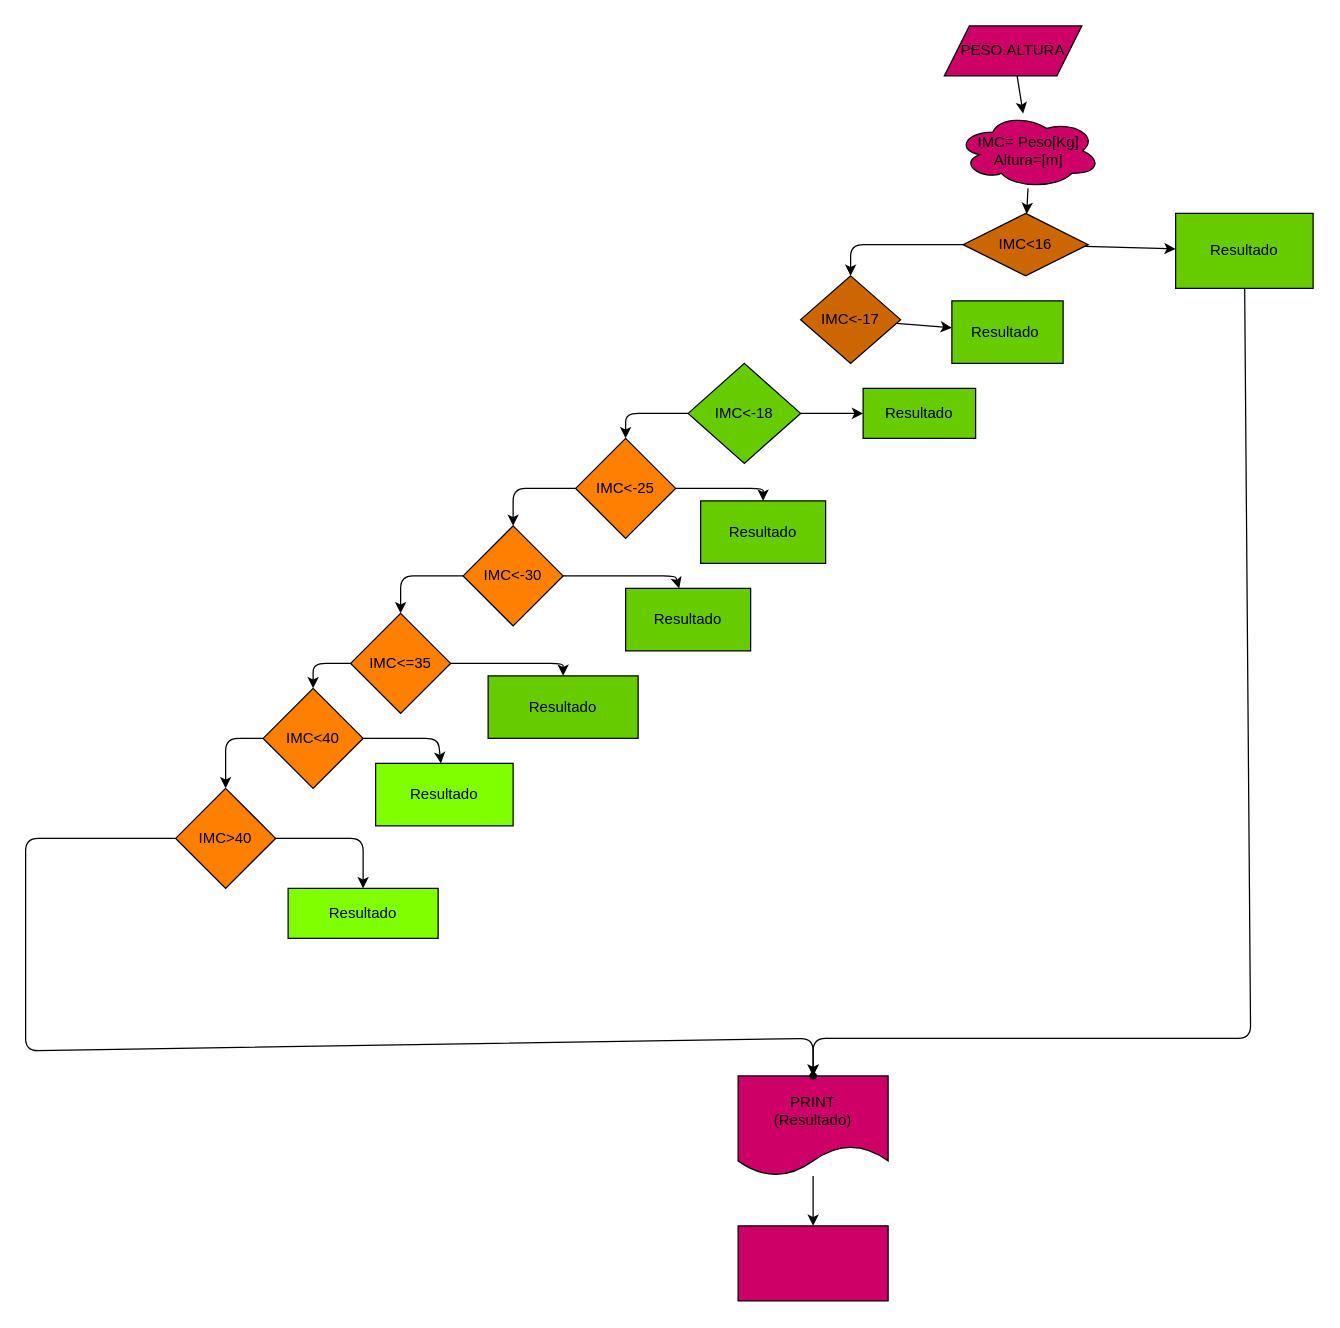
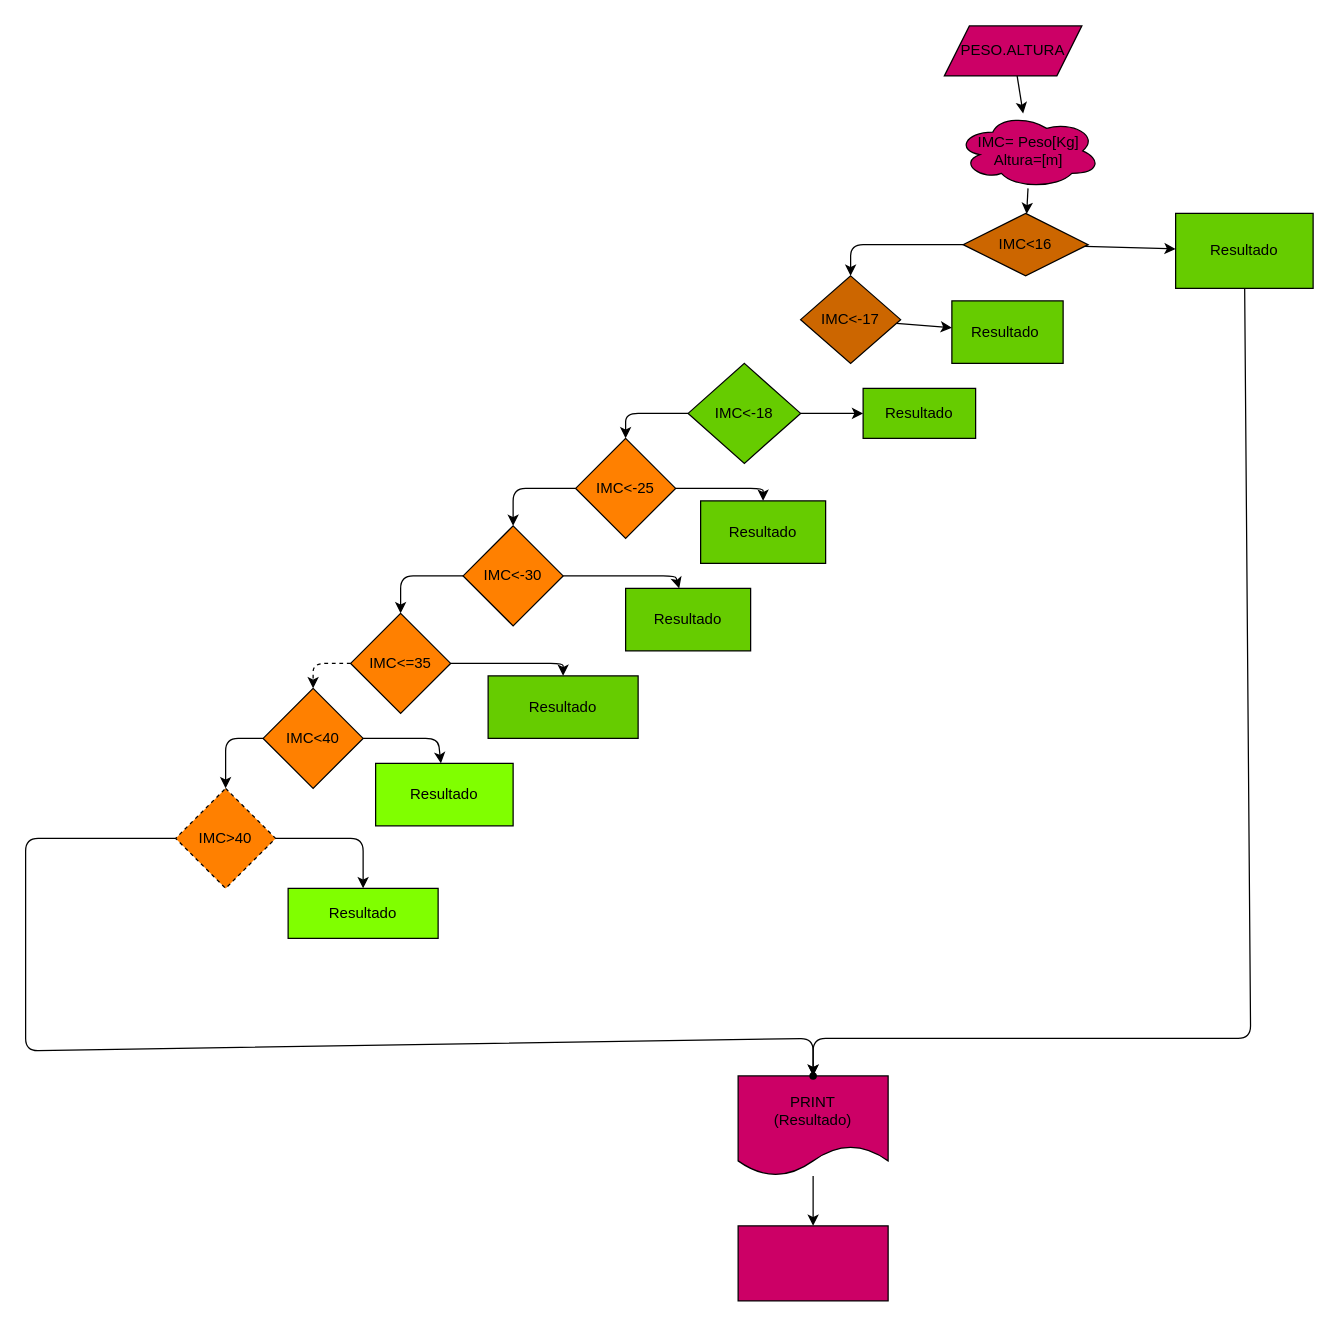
edge "IMC<=35" -> "IMC<40": style solid -> dashed
node "IMC>40": style solid -> dashed
